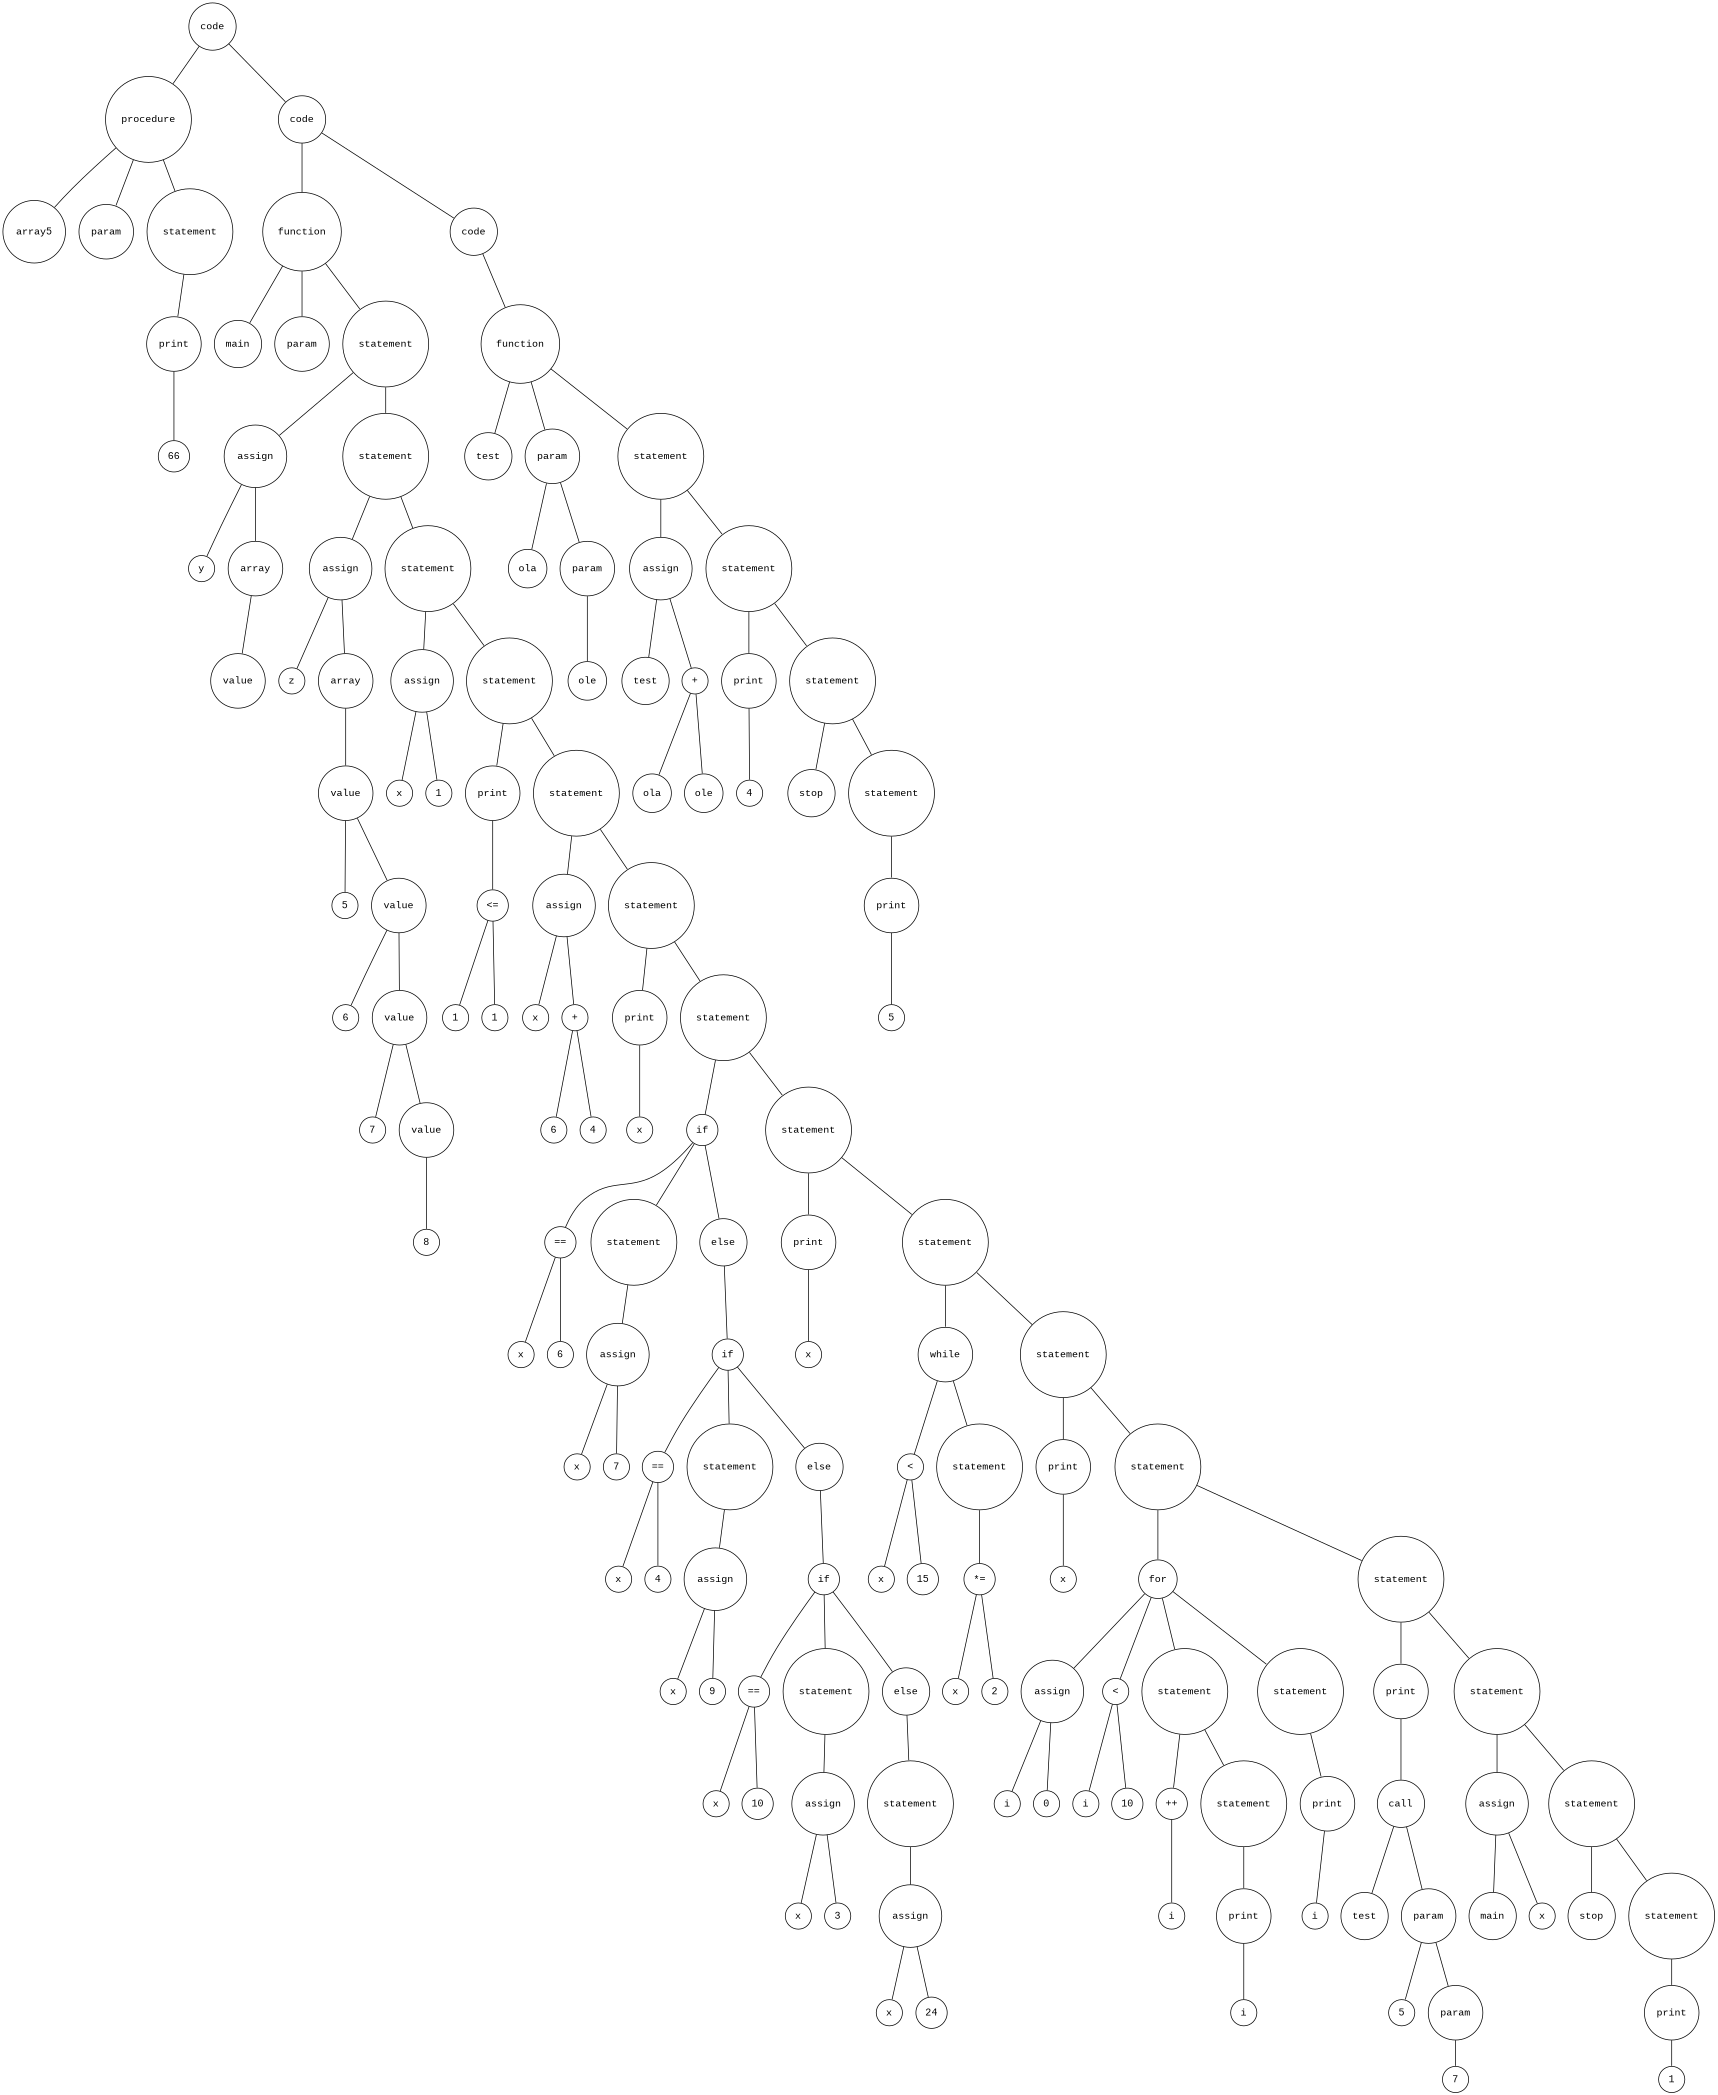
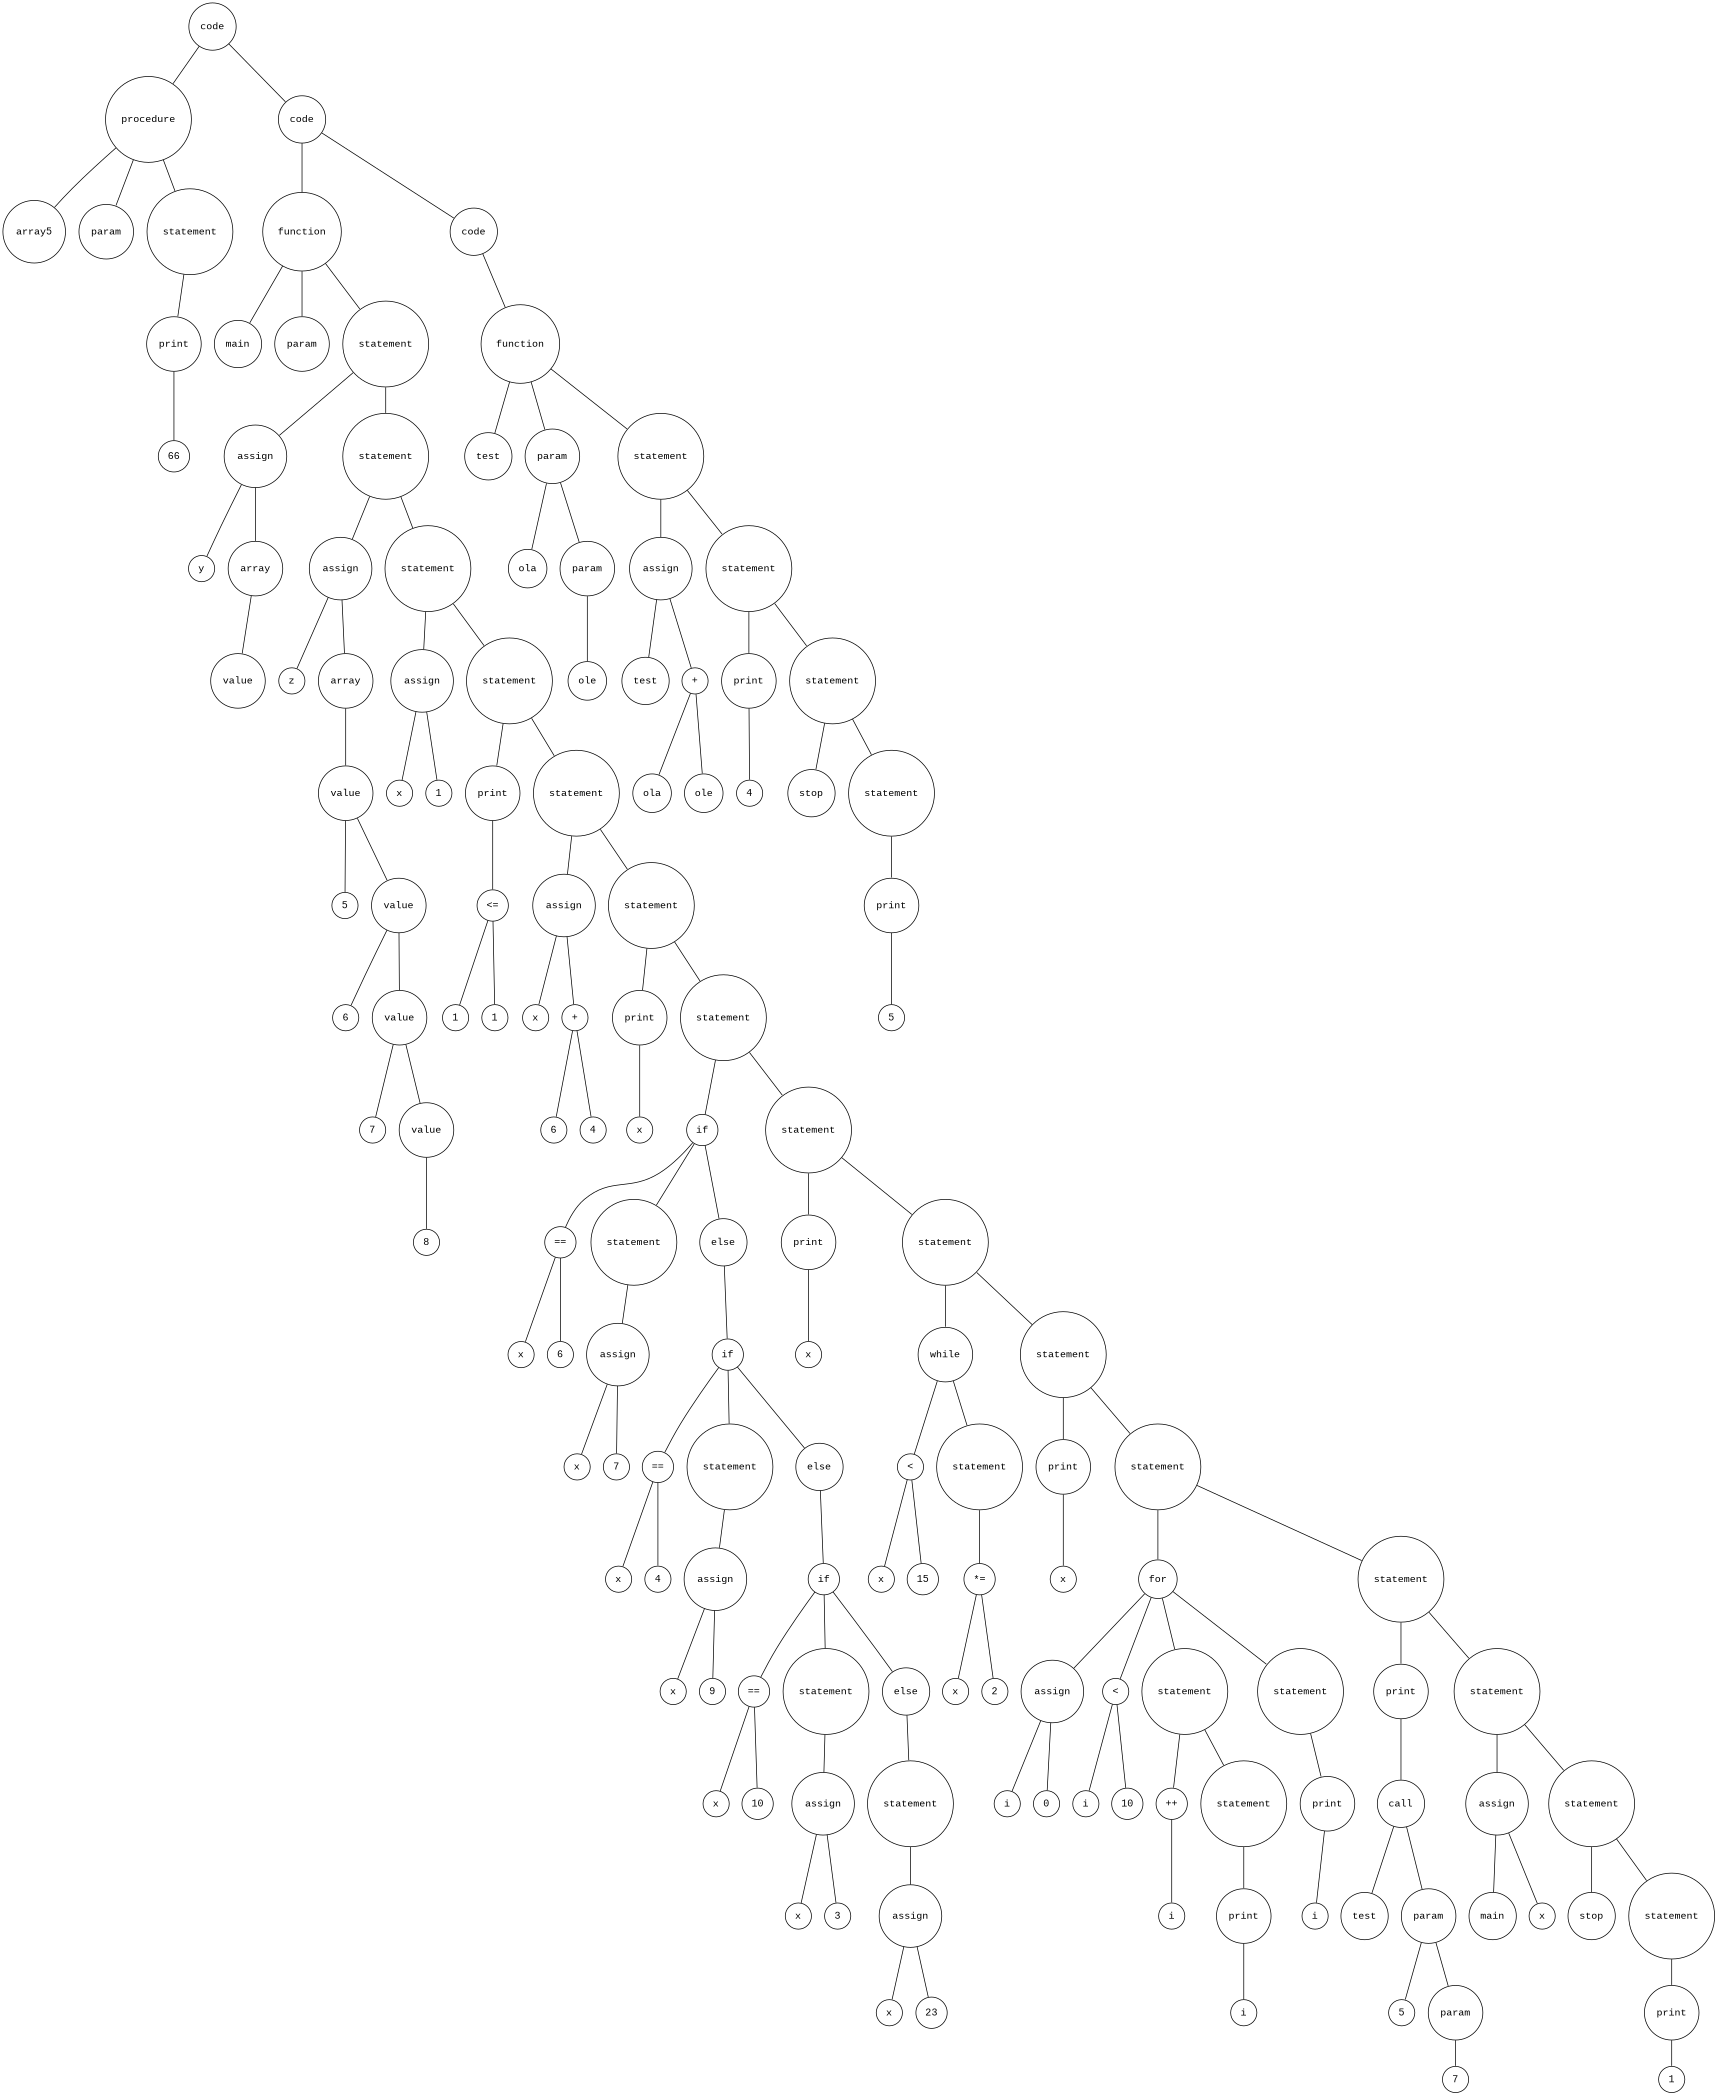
node "24": label "24" -> "23"
